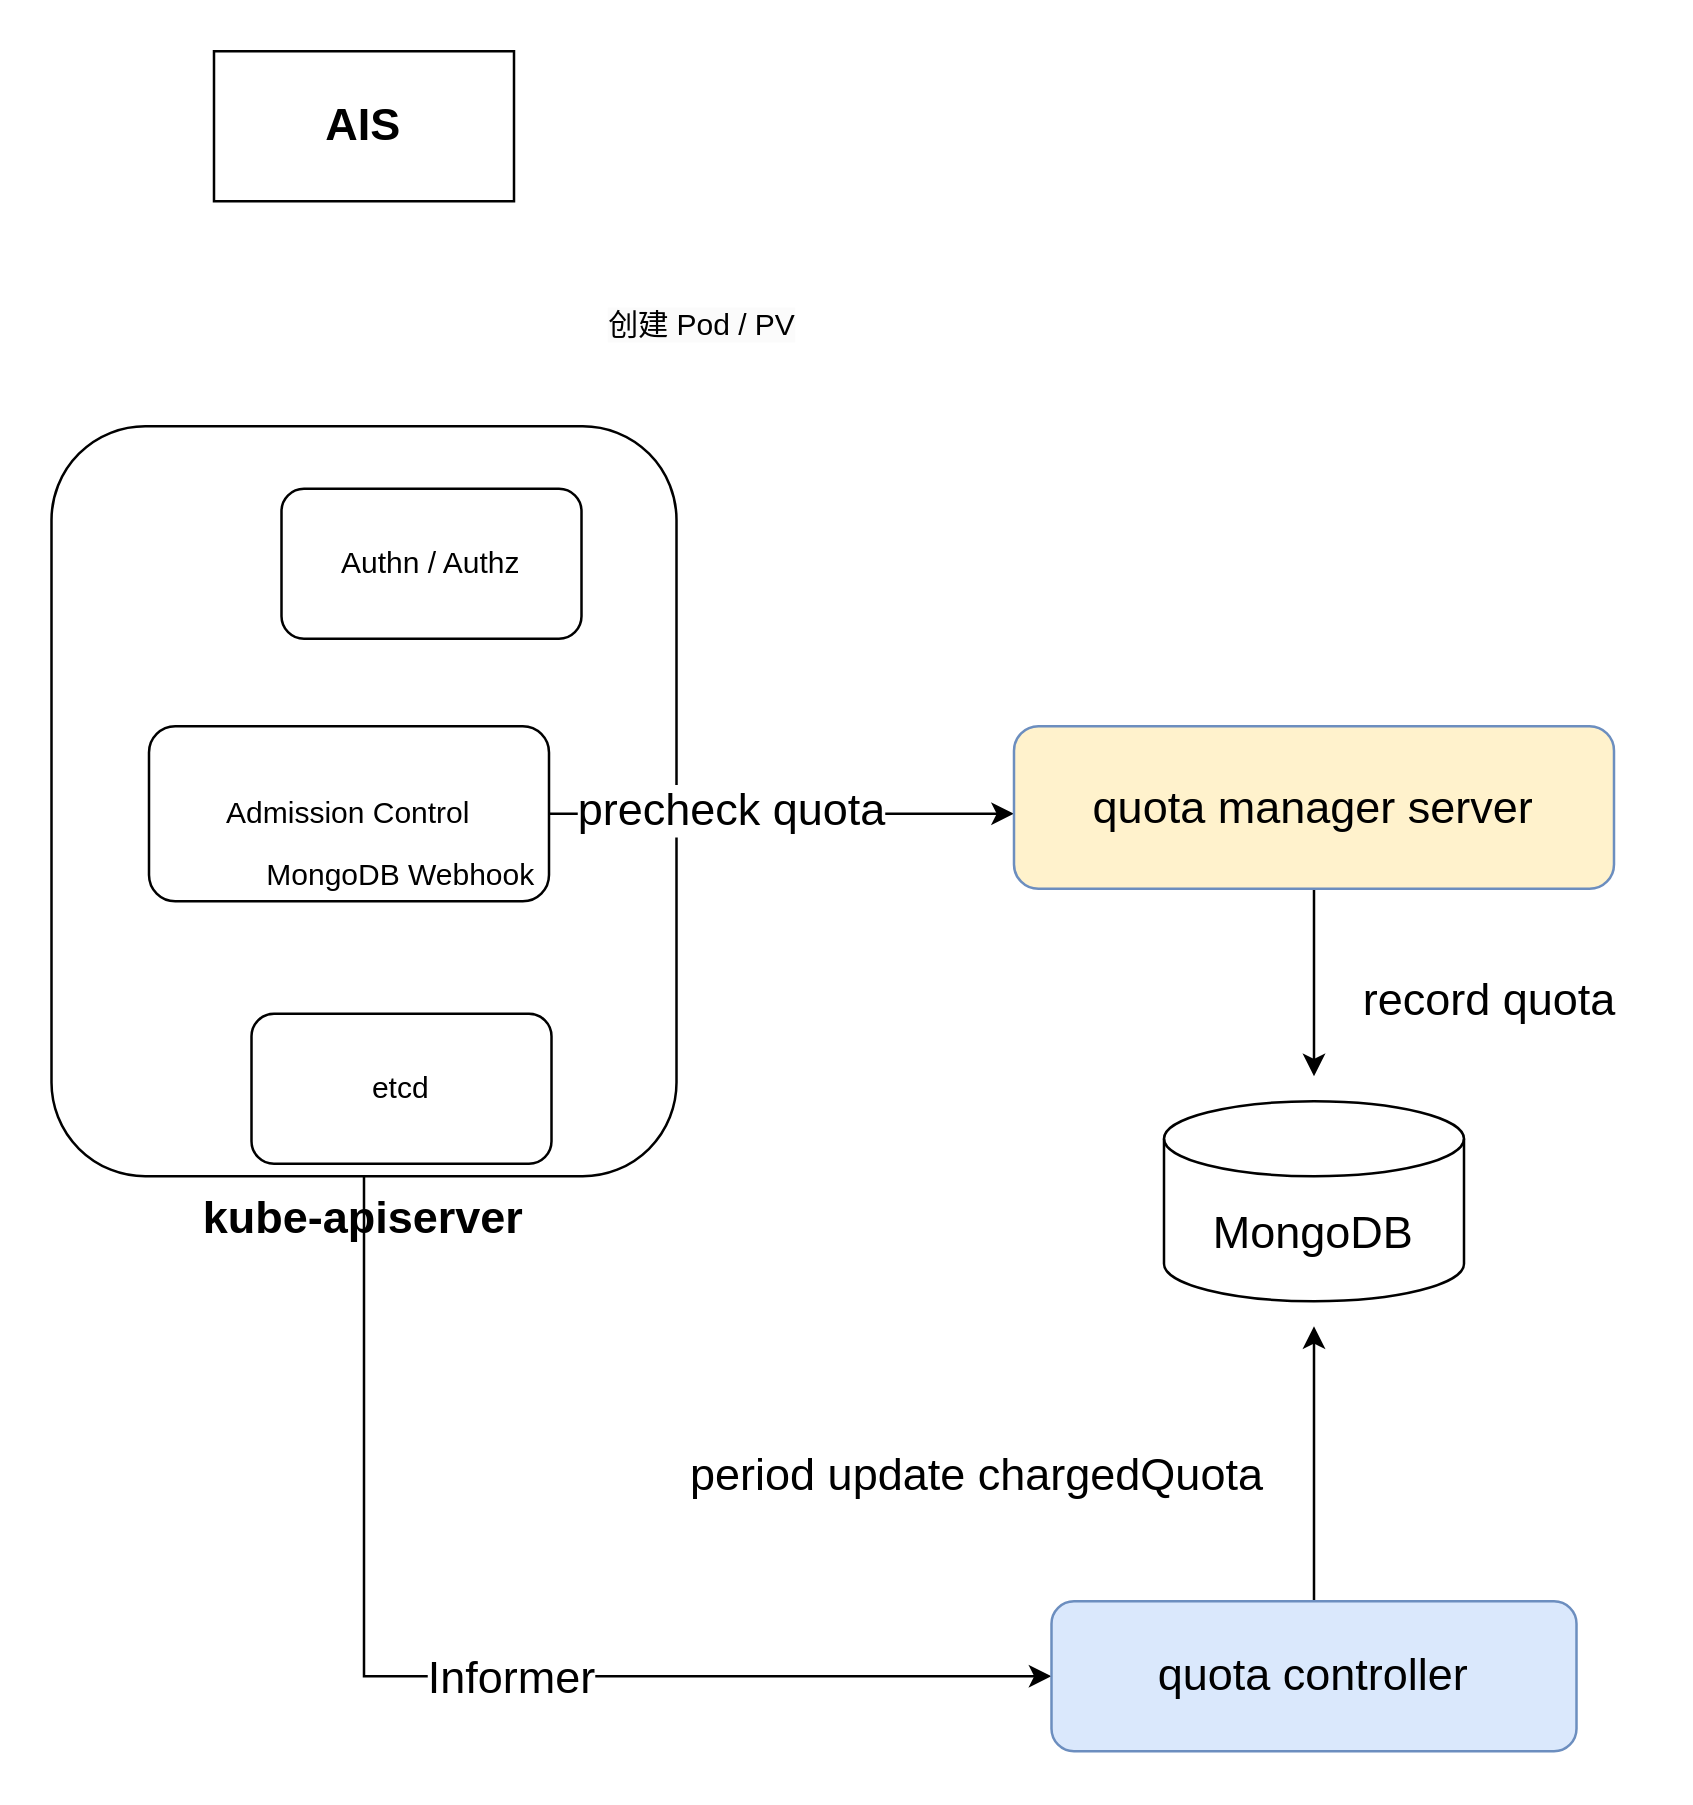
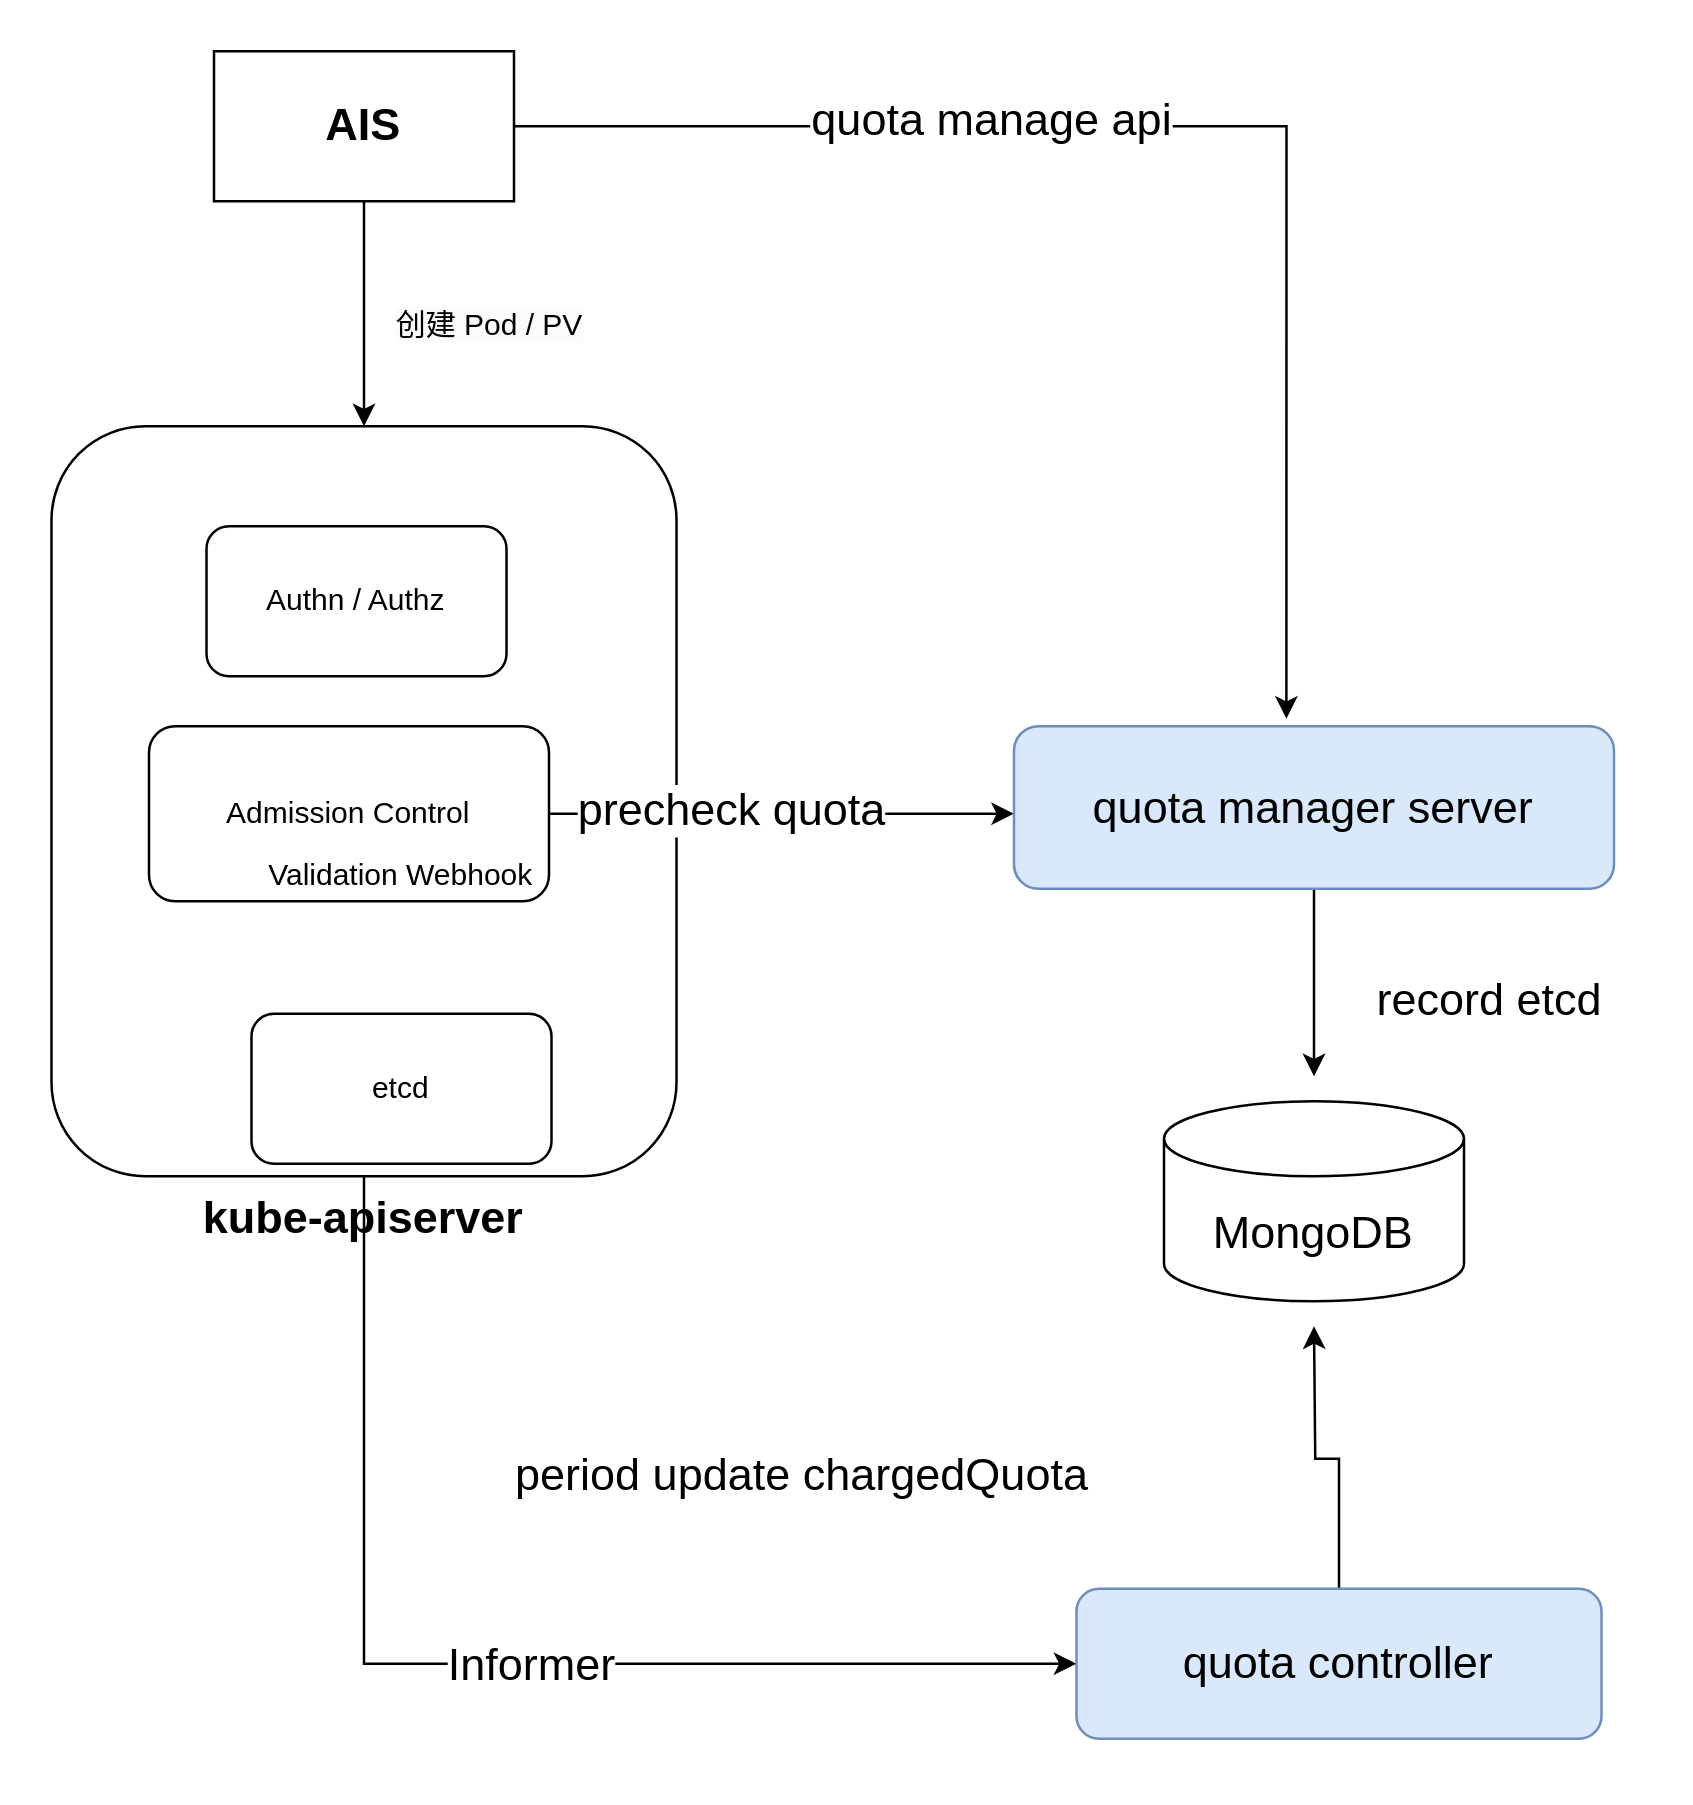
edge "AIS" -> "kube-apiserver": added
node "创建 Pod / PV": moved (701, 326) -> (489, 326)
edge "AIS" -> "quota manager server": added, label "quota manage api"
node "Authn / Authz": moved (431, 564) -> (356, 601)
node "quota manager server": fillcolor #fff2cc -> #dae8fc
node "MongoDB Webhook": label "MongoDB Webhook" -> "Validation Webhook"
node "record quota": label "record quota" -> "record etcd"
node "period update chargedQuota": moved (976, 1476) -> (801, 1476)
node "quota controller": moved (1314, 1676) -> (1339, 1664)
